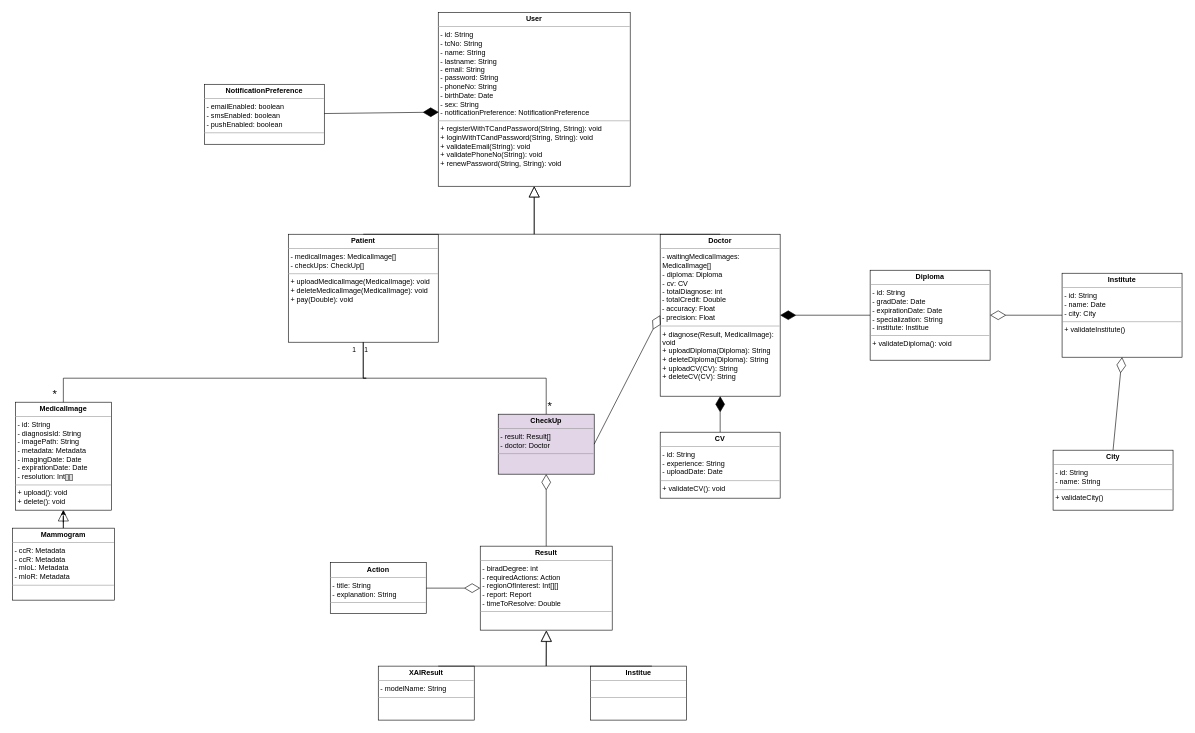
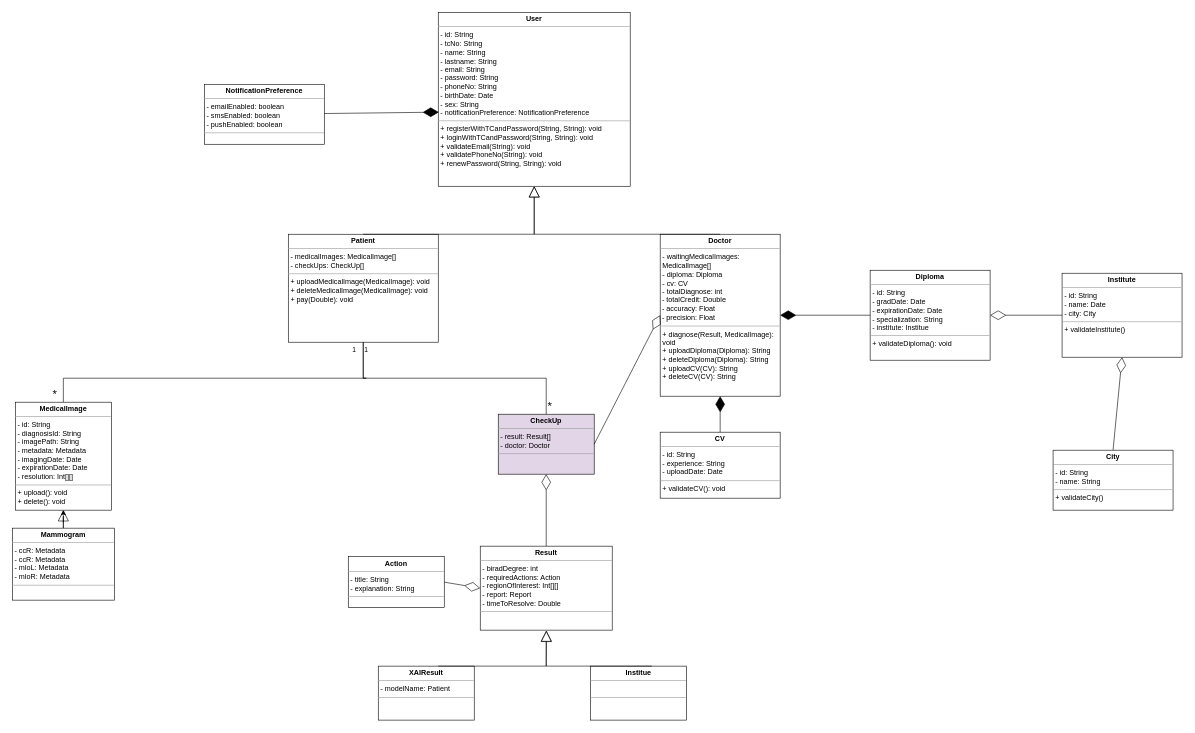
node "Action - title: String - explanation: String": moved (378, 588) -> (396, 582)
node "XAIResult - modelName: String": label "XAIResult - modelName: String" -> "XAIResult - modelName: Patient"
